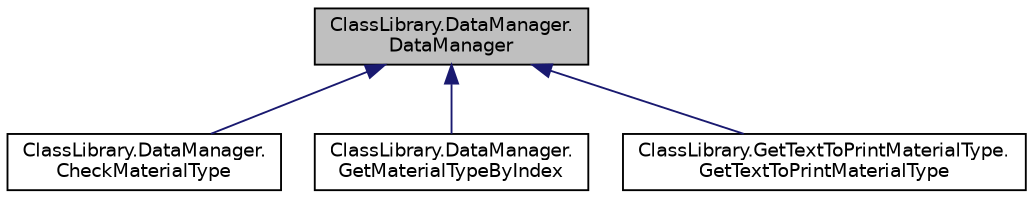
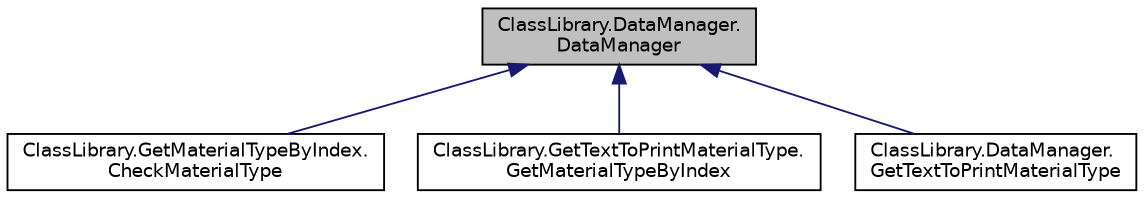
node "ClassLibrary.DataManager. CheckMaterialType": label "ClassLibrary.DataManager. CheckMaterialType" -> "ClassLibrary.GetMaterialTypeByIndex. CheckMaterialType"
node "ClassLibrary.DataManager. GetMaterialTypeByIndex": label "ClassLibrary.DataManager. GetMaterialTypeByIndex" -> "ClassLibrary.GetTextToPrintMaterialType. GetMaterialTypeByIndex"
node "ClassLibrary.GetTextToPrintMaterialType. GetTextToPrintMaterialType": label "ClassLibrary.GetTextToPrintMaterialType. GetTextToPrintMaterialType" -> "ClassLibrary.DataManager. GetTextToPrintMaterialType"
